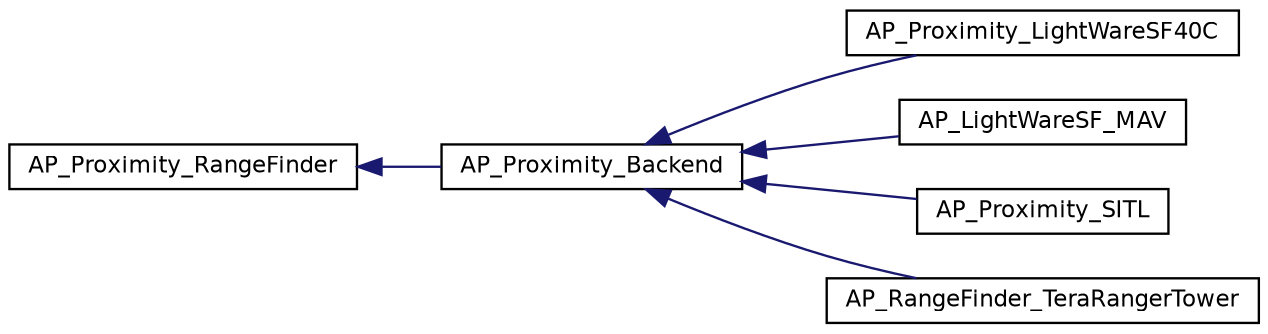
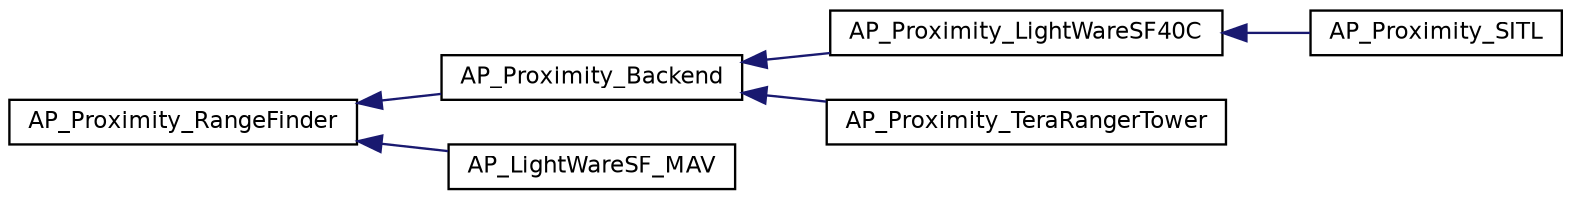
edge "AP_LightWareSF_MAV" -> "AP_Proximity_Backend": now "AP_LightWareSF_MAV" -> "AP_Proximity_RangeFinder"
edge "AP_Proximity_SITL" -> "AP_Proximity_Backend": now "AP_Proximity_SITL" -> "AP_Proximity_LightWareSF40C"
node "AP_RangeFinder_TeraRangerTower": label "AP_RangeFinder_TeraRangerTower" -> "AP_Proximity_TeraRangerTower"
